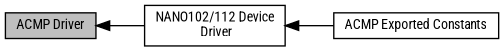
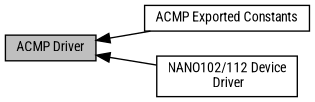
edge "ACMP Exported Constants" -> "NANO102/112 Device Driver": now "ACMP Exported Constants" -> "ACMP Driver"
